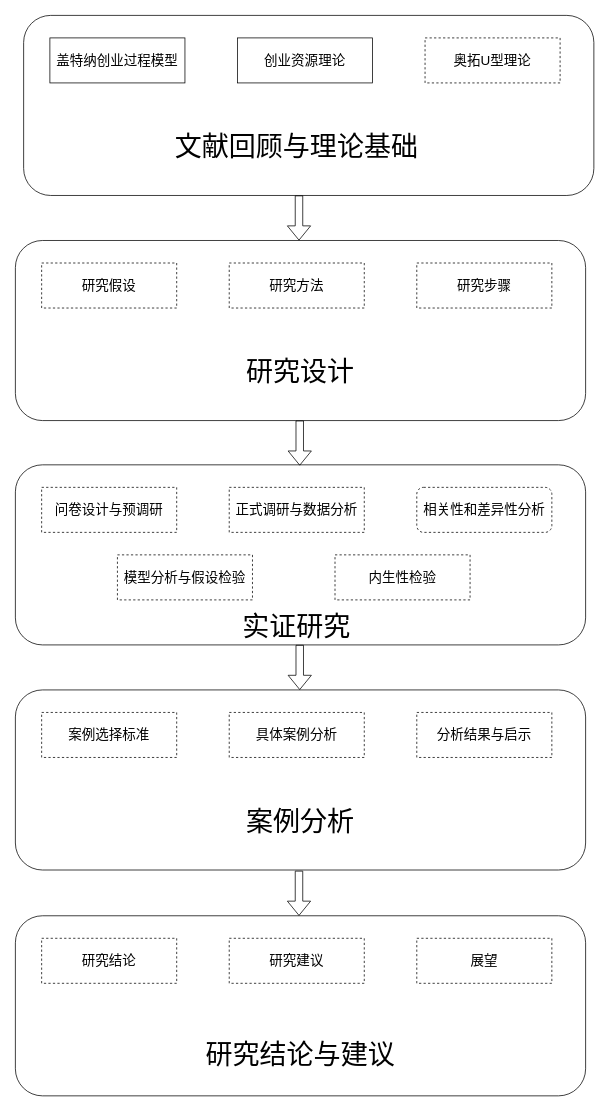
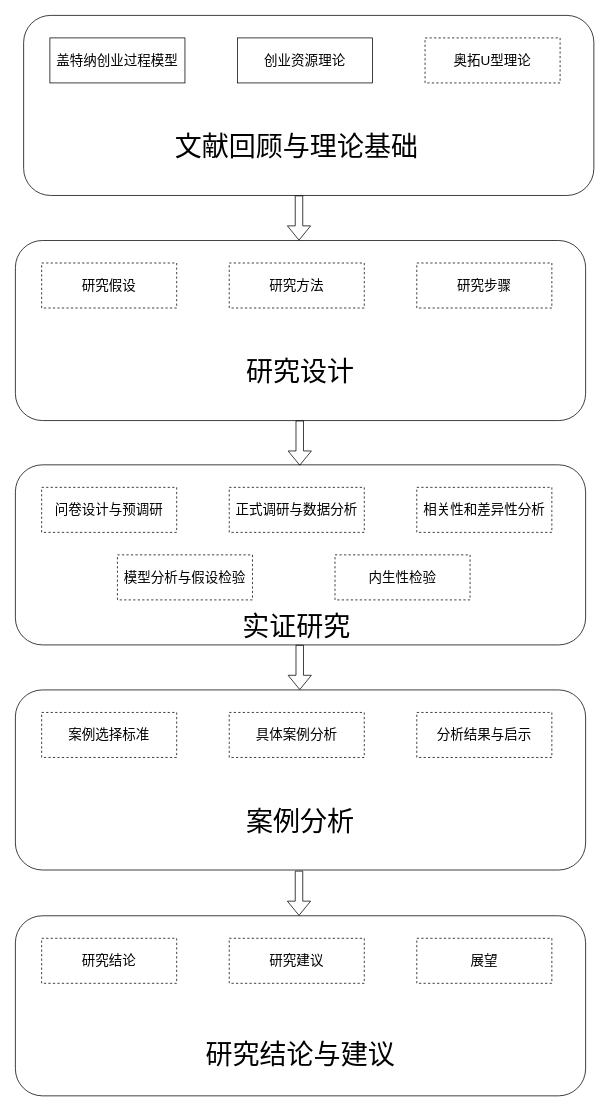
node "相关性和差异性分析": shape rounded rectangle -> rectangle
